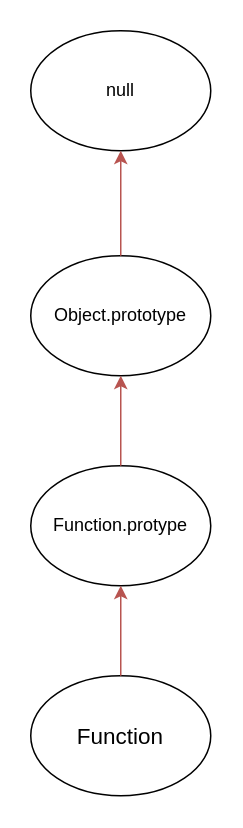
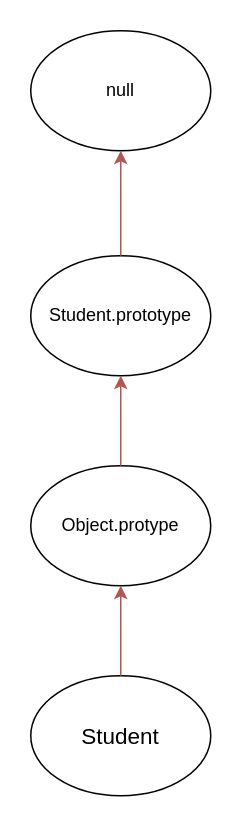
node "Object.prototype": label "Object.prototype" -> "Student.prototype"
node "Function.protype": label "Function.protype" -> "Object.protype"
node "Function": label "Function" -> "Student"
